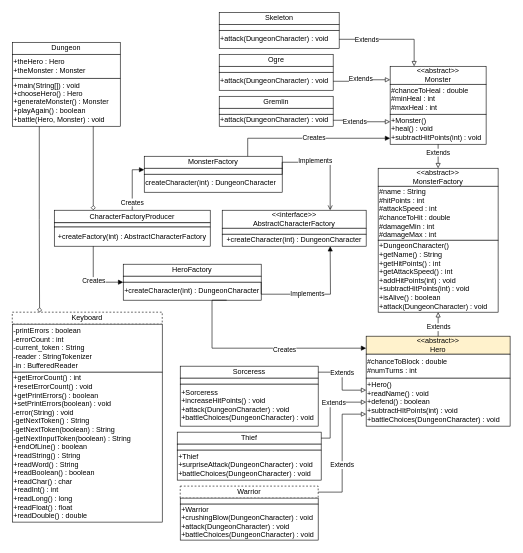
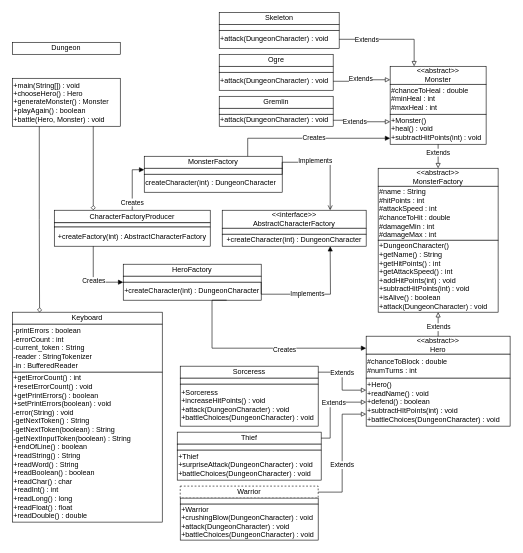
node "+theHero : Hero +theMonster : Monster": removed
node "Keyboard": style dashed -> solid
node "<<abstract>> Hero": fillcolor #fff2cc -> #ffffff
